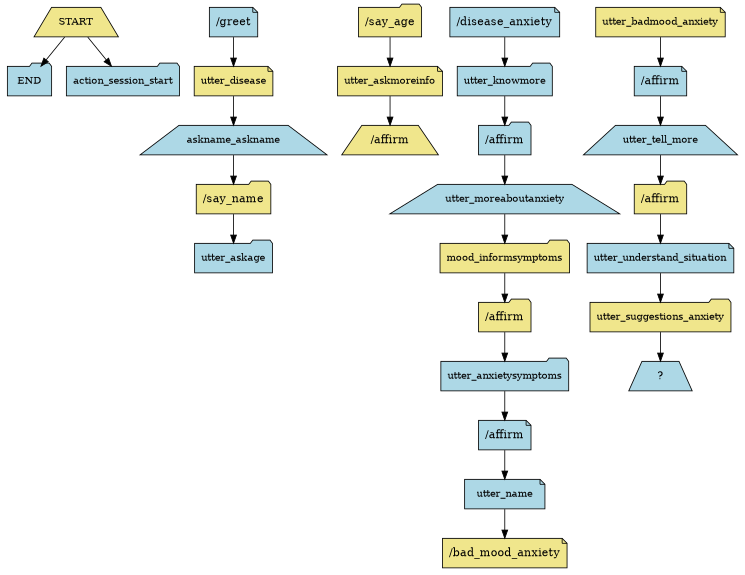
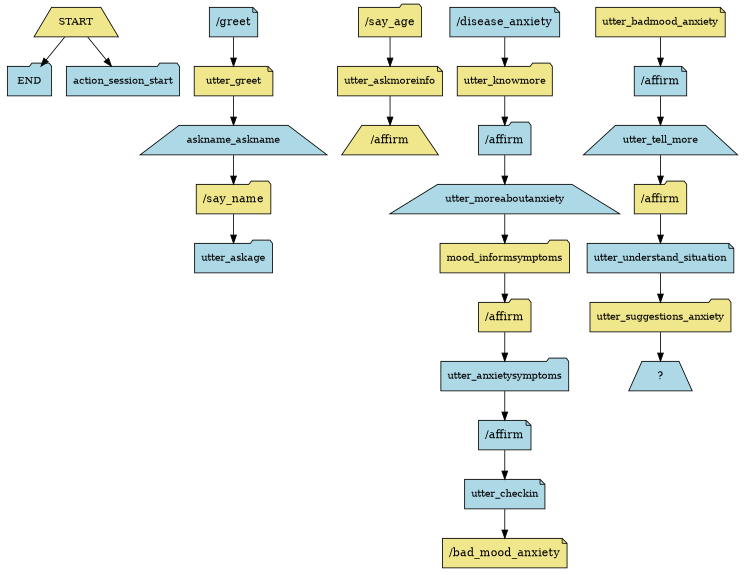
node "utter_disease": label "utter_disease" -> "utter_greet"
node "utter_knowmore": fillcolor lightblue -> khaki
node "utter_name": label "utter_name" -> "utter_checkin"
